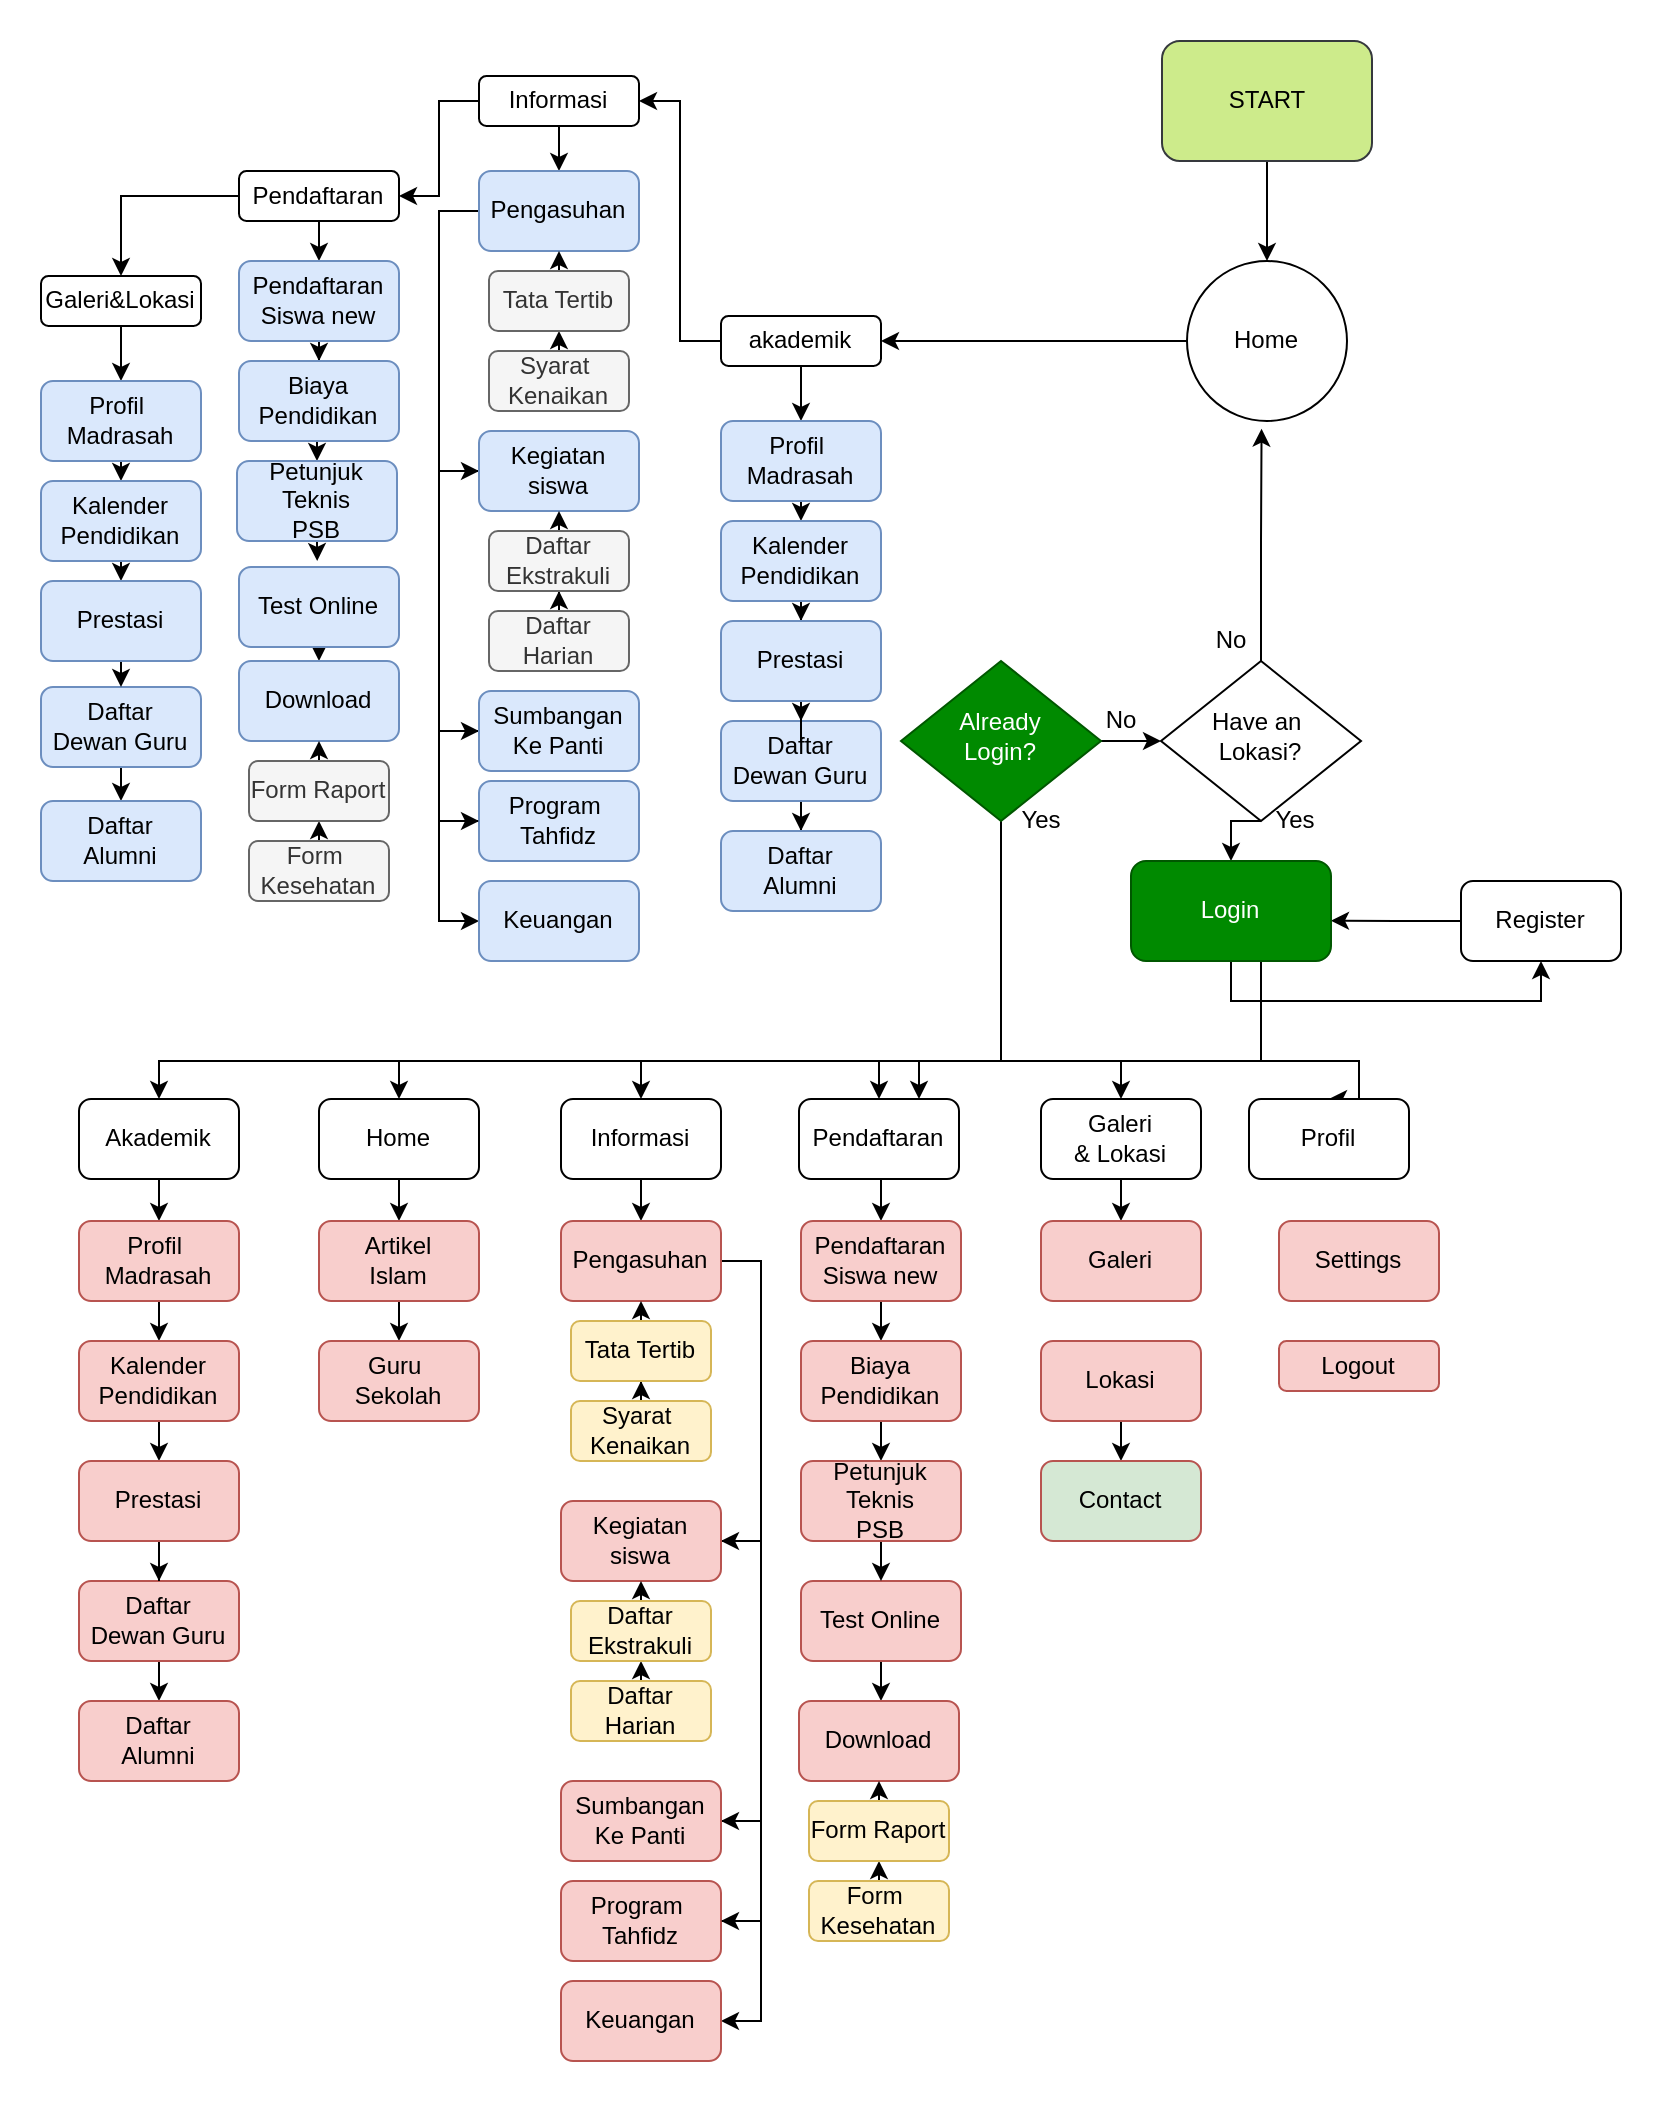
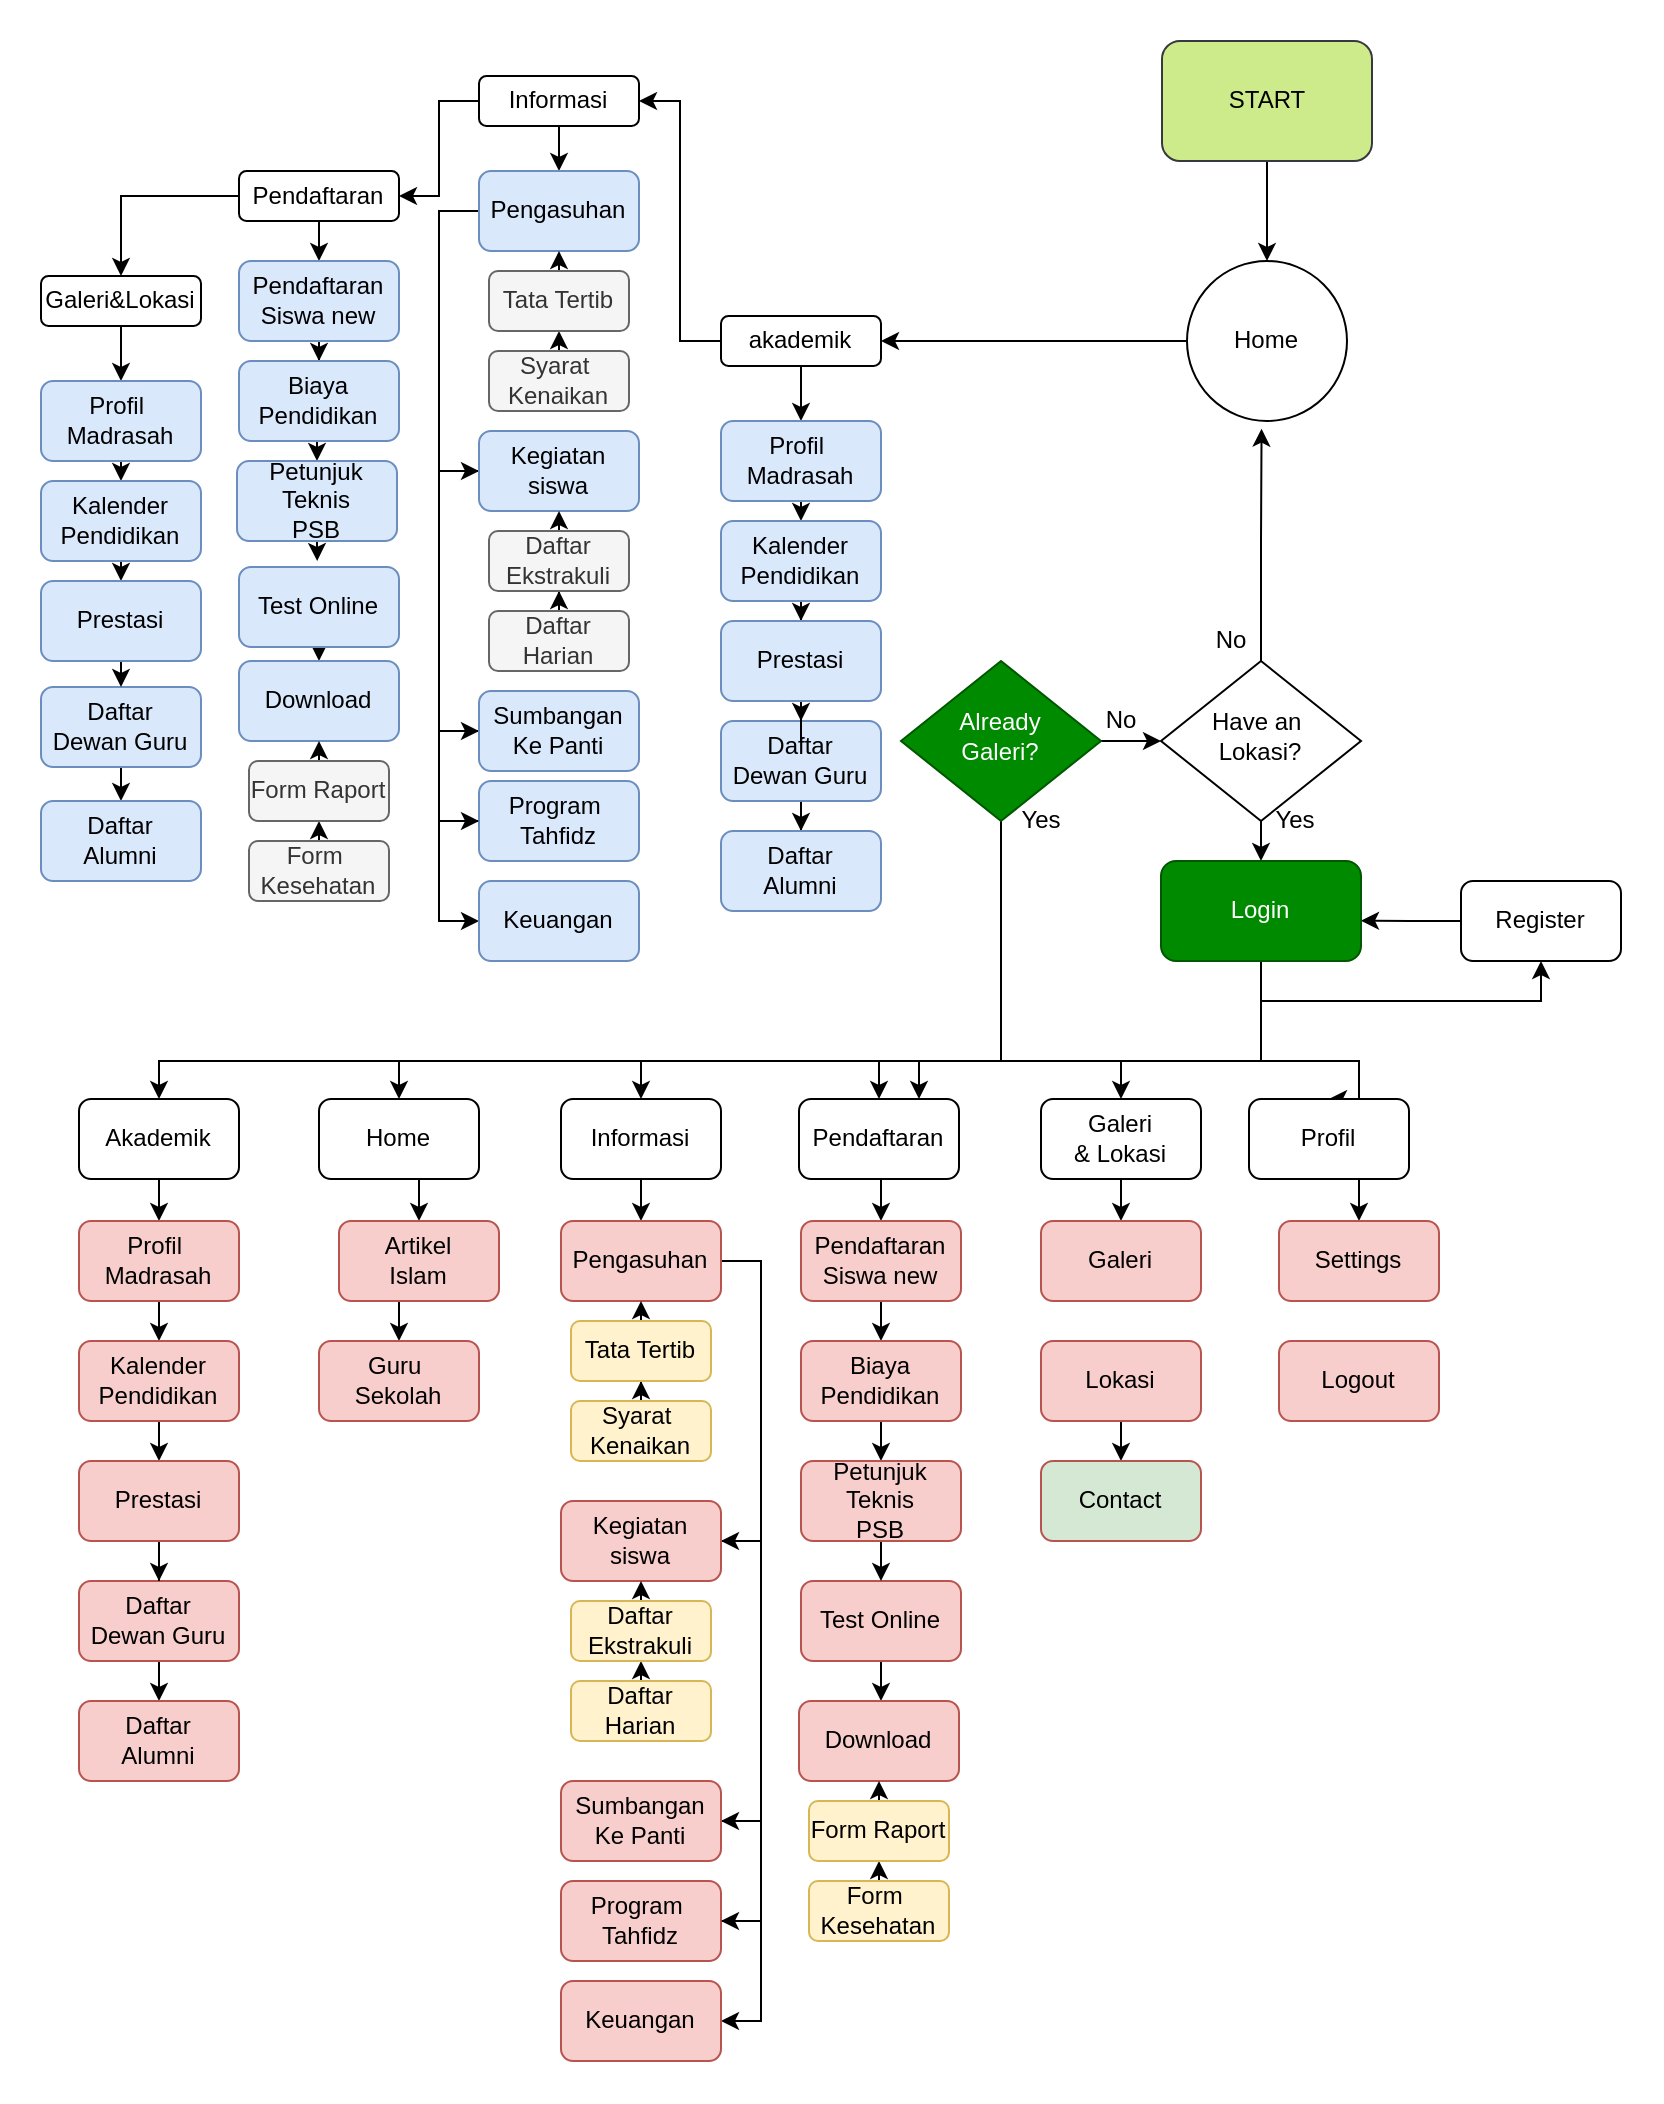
node "Already Login?": label "Already Login?" -> "Already Galeri?"
node "Login": moved (1231, 911) -> (1261, 911)
edge "Profil" -> "Settings": added
node "Artikel Islam": moved (399, 1261) -> (419, 1261)
node "Logout": size 160x50 -> 160x80
